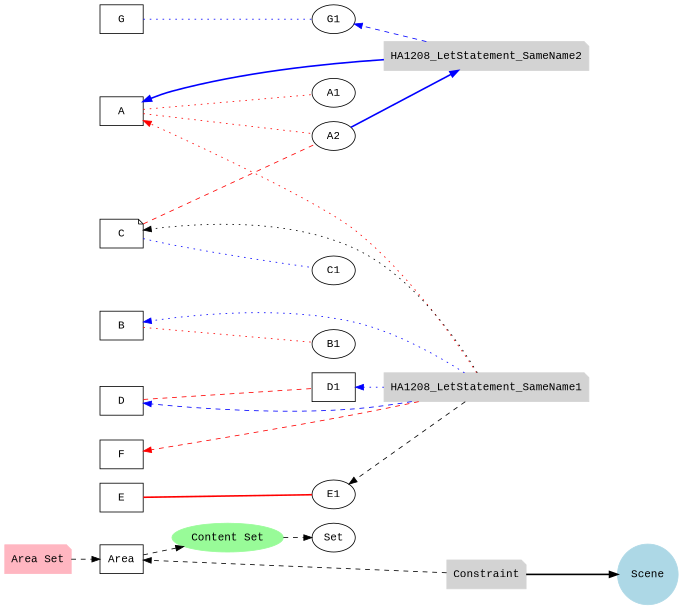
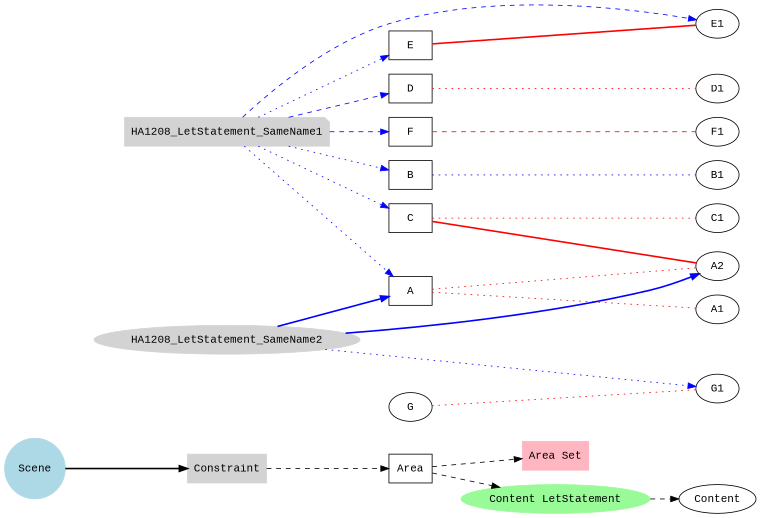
node "G": shape box -> ellipse
edge "G" -- "G1": color blue -> red
edge "HA1208_LetStatement_SameName2" -> "G1": style dashed -> dotted
node "HA1208_LetStatement_SameName2": shape note -> ellipse
edge "A2" -> "HA1208_LetStatement_SameName2": reversed
node "F1": added
edge "A2" -- "C": style dashed -> bold
edge "HA1208_LetStatement_SameName1" -> "A": color red -> blue
node "C": shape note -> box
edge "HA1208_LetStatement_SameName1" -> "C": color black -> blue
edge "C" -- "C1": color blue -> red
edge "B" -- "B1": color red -> blue
node "D1": shape box -> ellipse
edge "HA1208_LetStatement_SameName1" -> "D1": now "HA1208_LetStatement_SameName1" -> "E"
edge "D1" -- "D": style dashed -> dotted
edge "HA1208_LetStatement_SameName1" -> "F": color red -> blue
edge "HA1208_LetStatement_SameName1" -> "E1": color black -> blue
node "Content Set": label "Content Set" -> "Content LetStatement"
node "Set": label "Set" -> "Content"
node "Area Set": shape note -> box
edge "Area Set" -> "Area": reversed
node "Constraint": shape note -> box
edge "Constraint" -> "Scene": reversed
